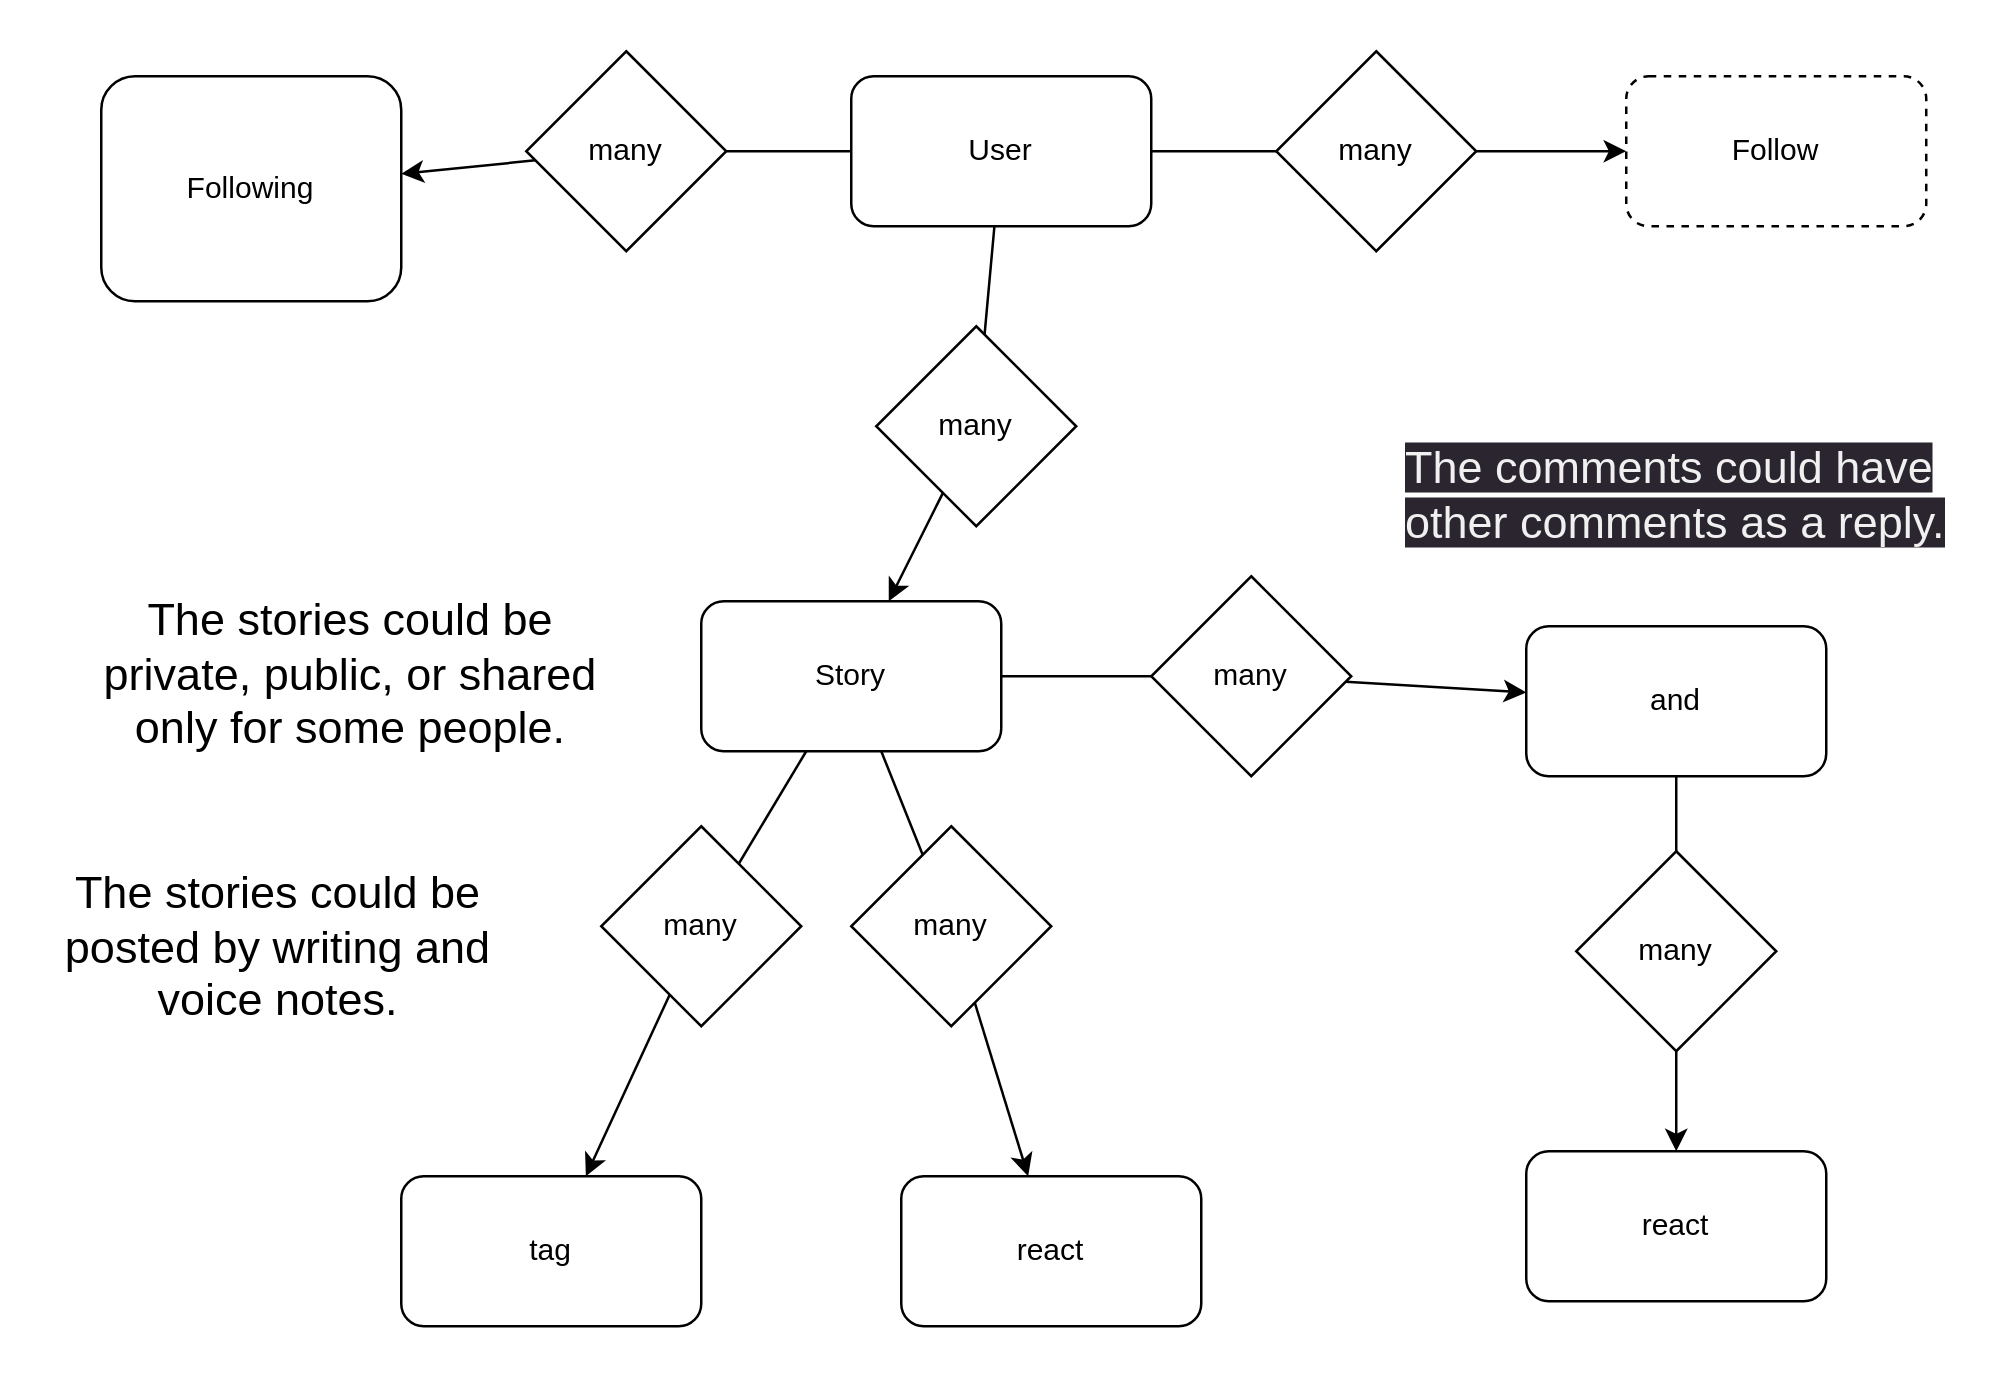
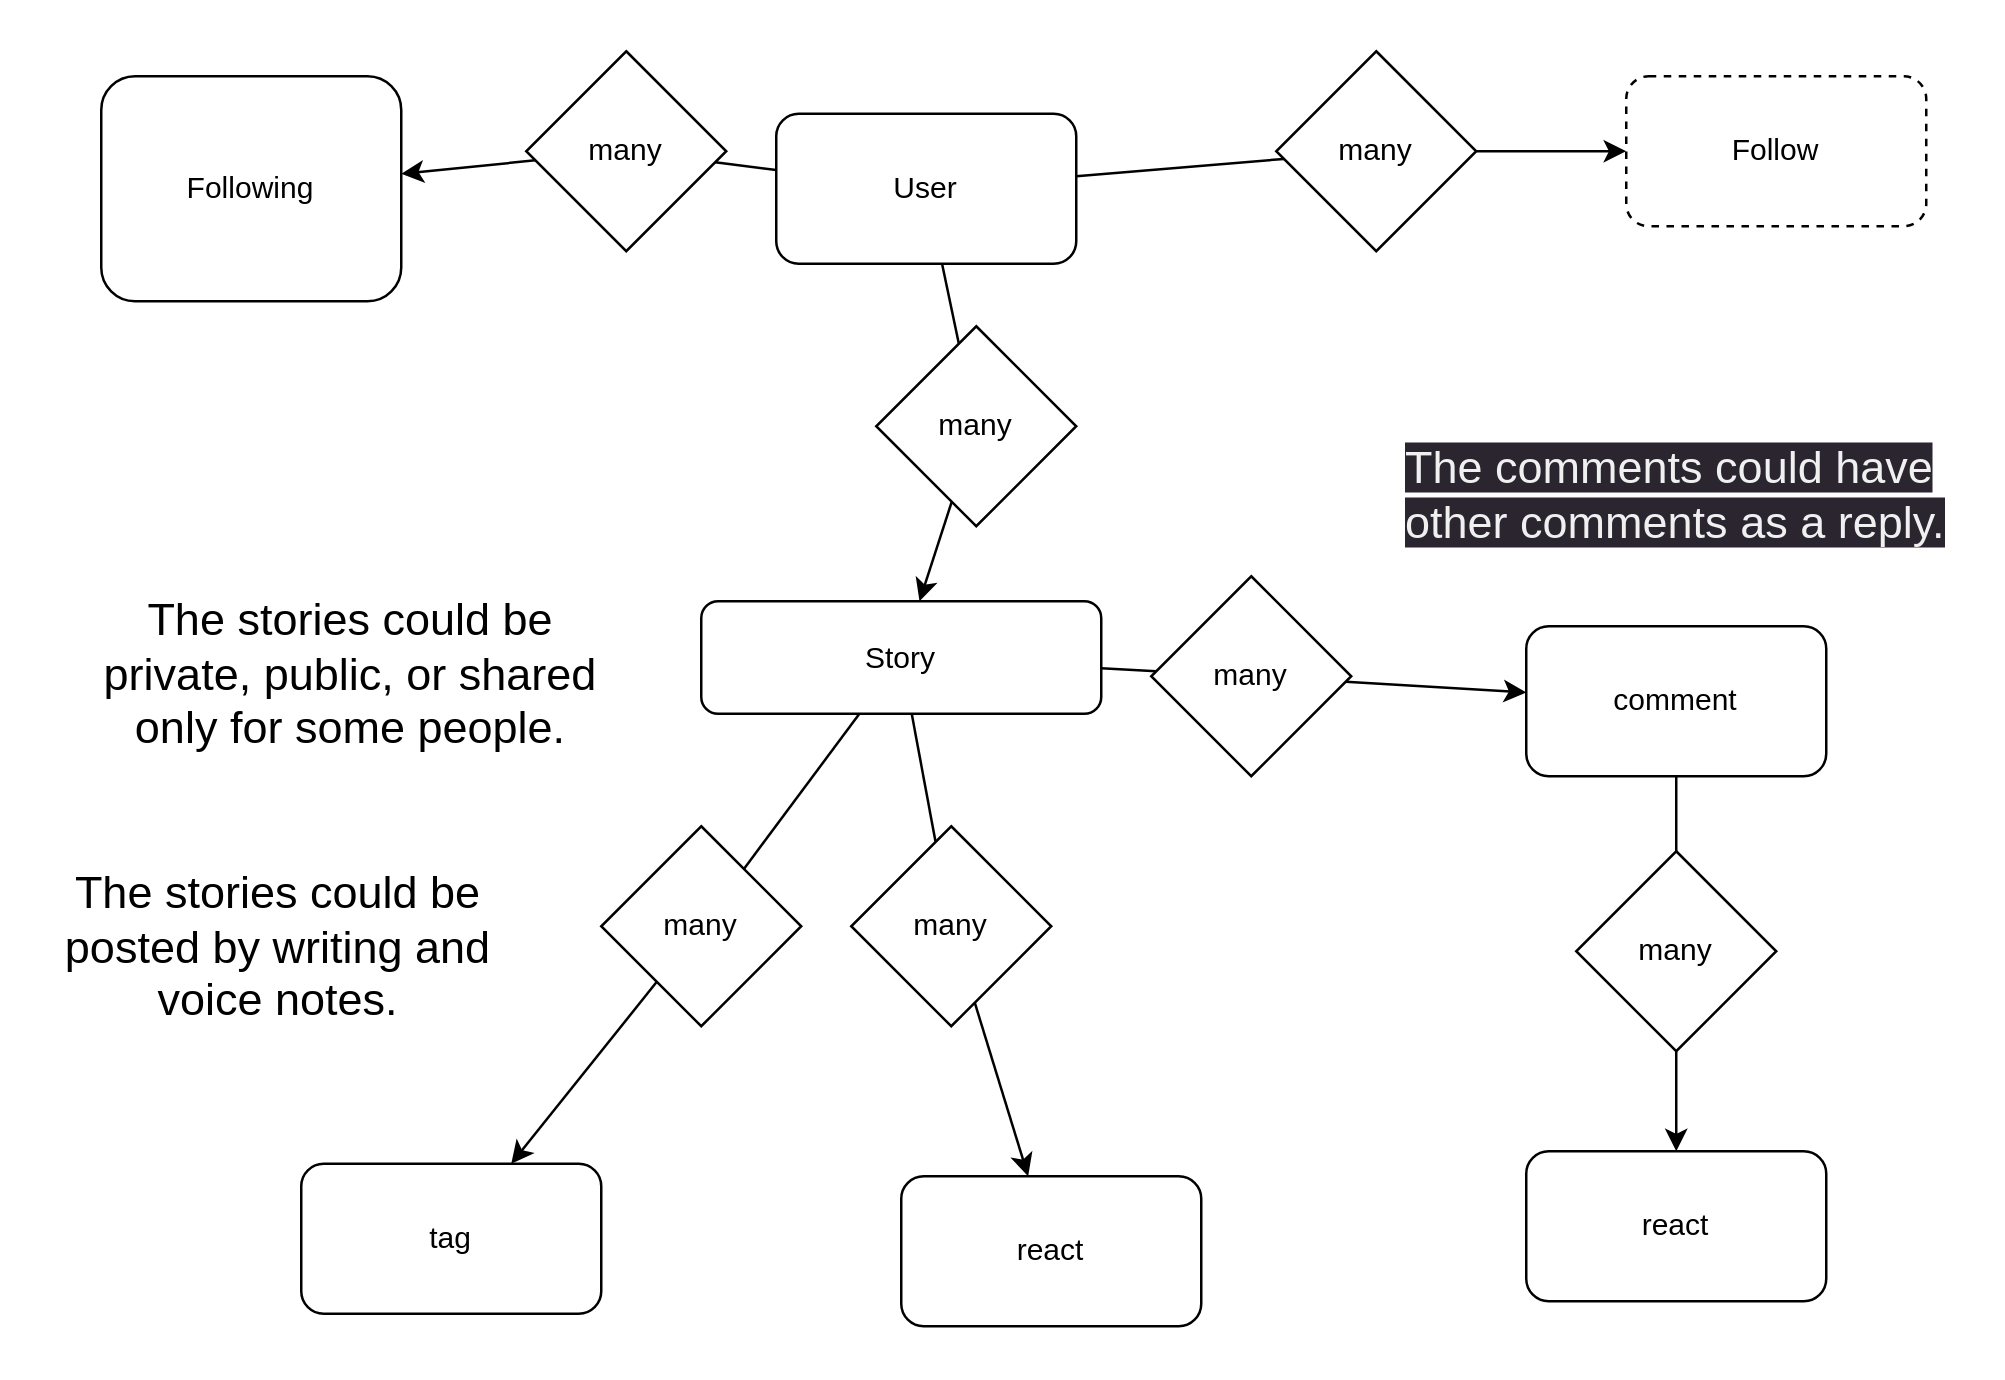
node "User": moved (1001, 151) -> (926, 189)
node "Story": size 300x150 -> 400x113
node "and": label "and" -> "comment"
node "tag": moved (551, 1251) -> (451, 1239)
